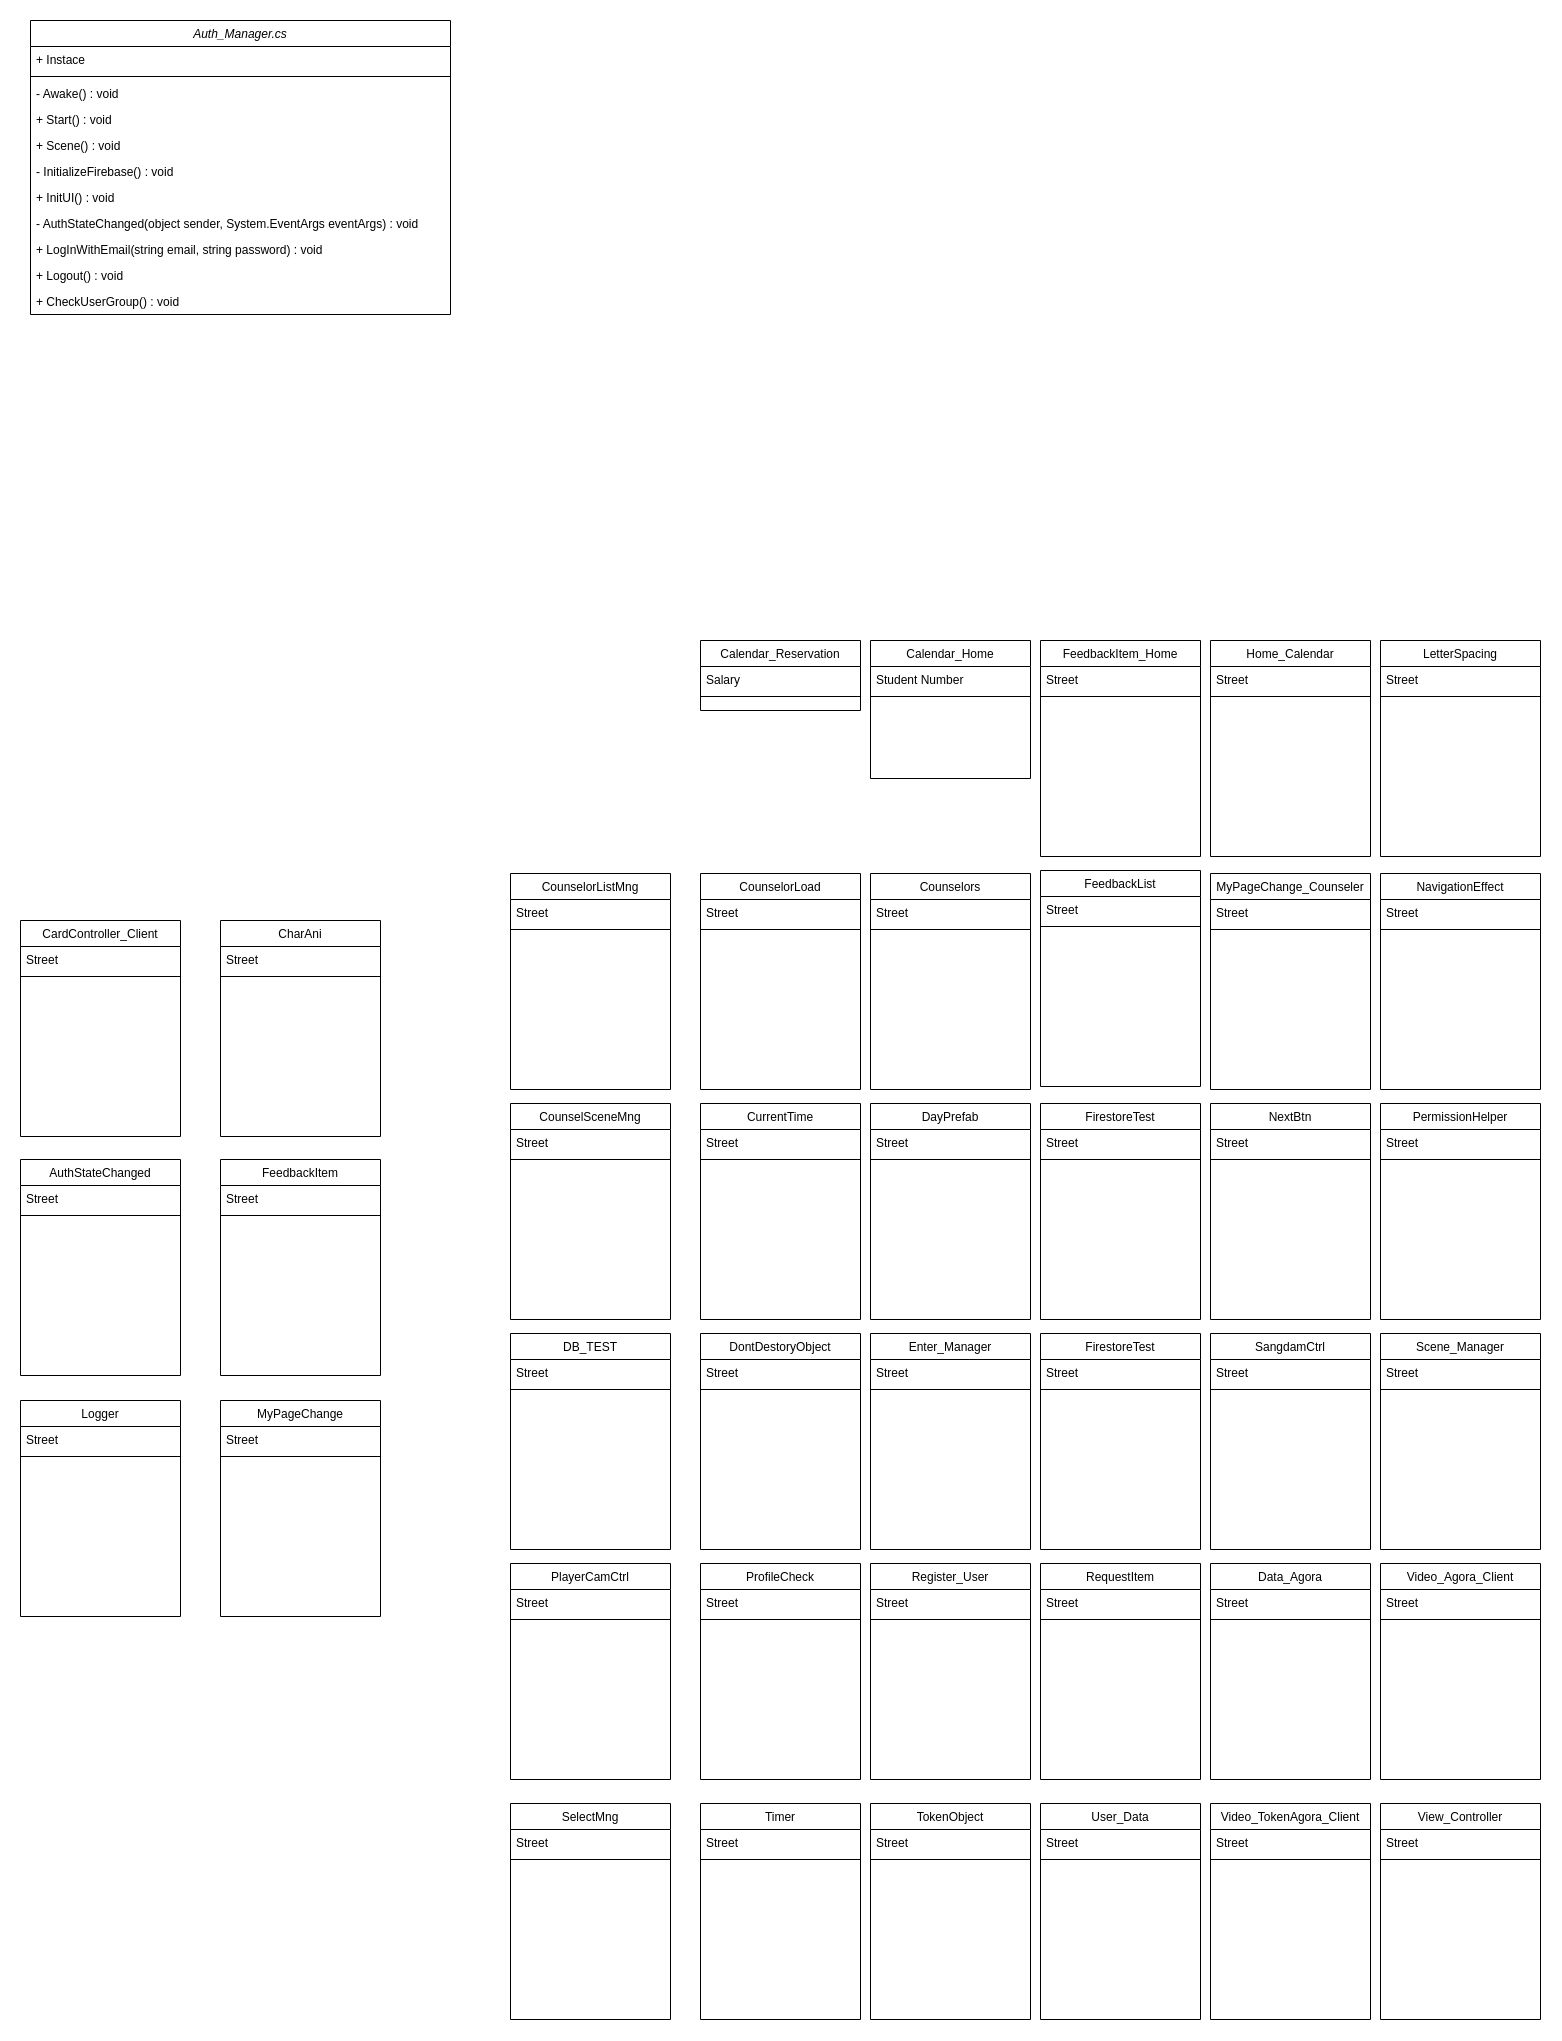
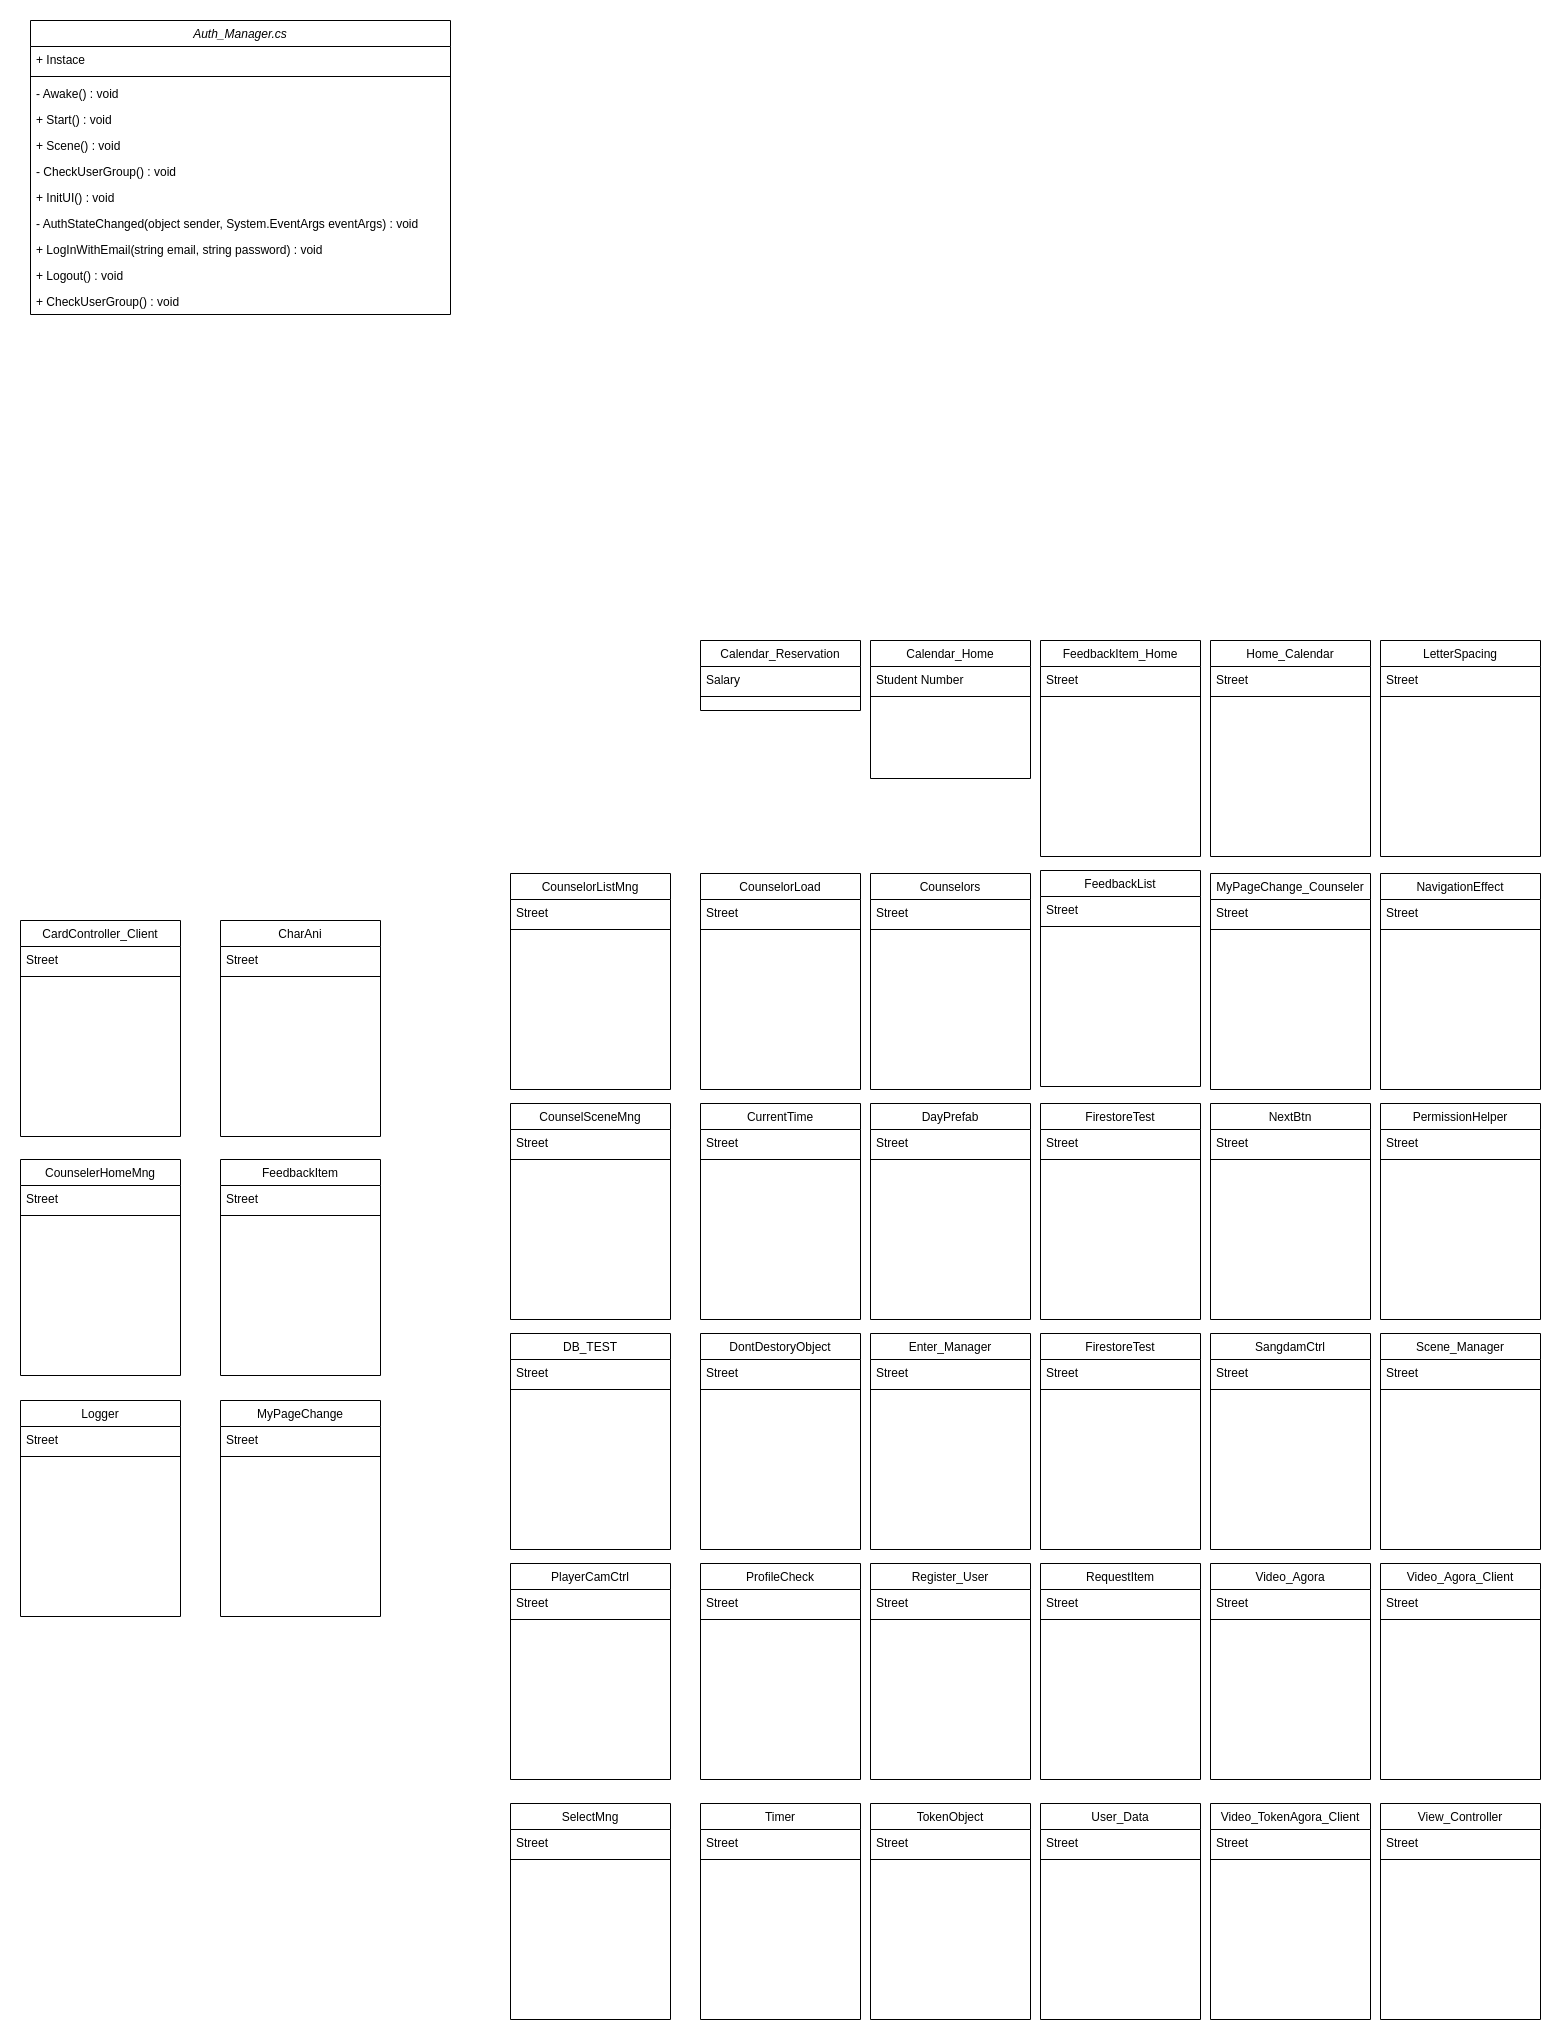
node "- InitializeFirebase() : void": label "- InitializeFirebase() : void" -> "- CheckUserGroup() : void"
node "AuthStateChanged": label "AuthStateChanged" -> "CounselerHomeMng"
node "Data_Agora": label "Data_Agora" -> "Video_Agora"
